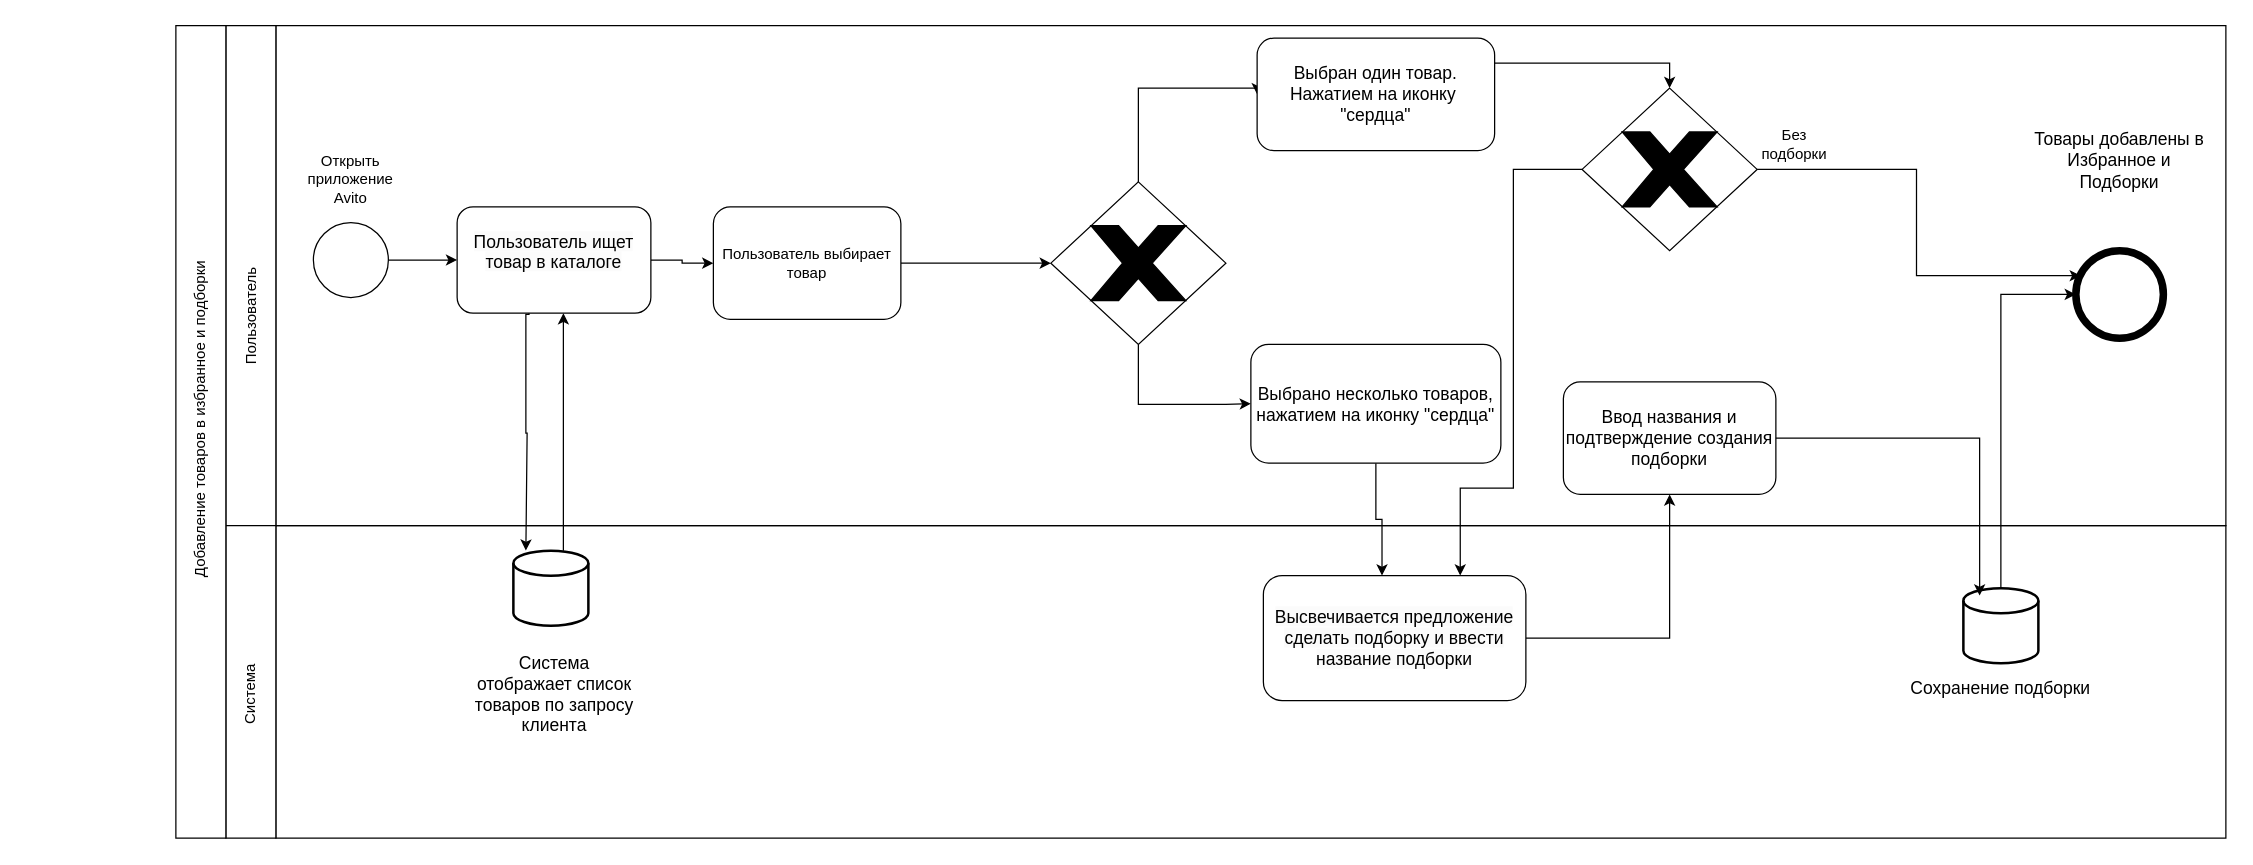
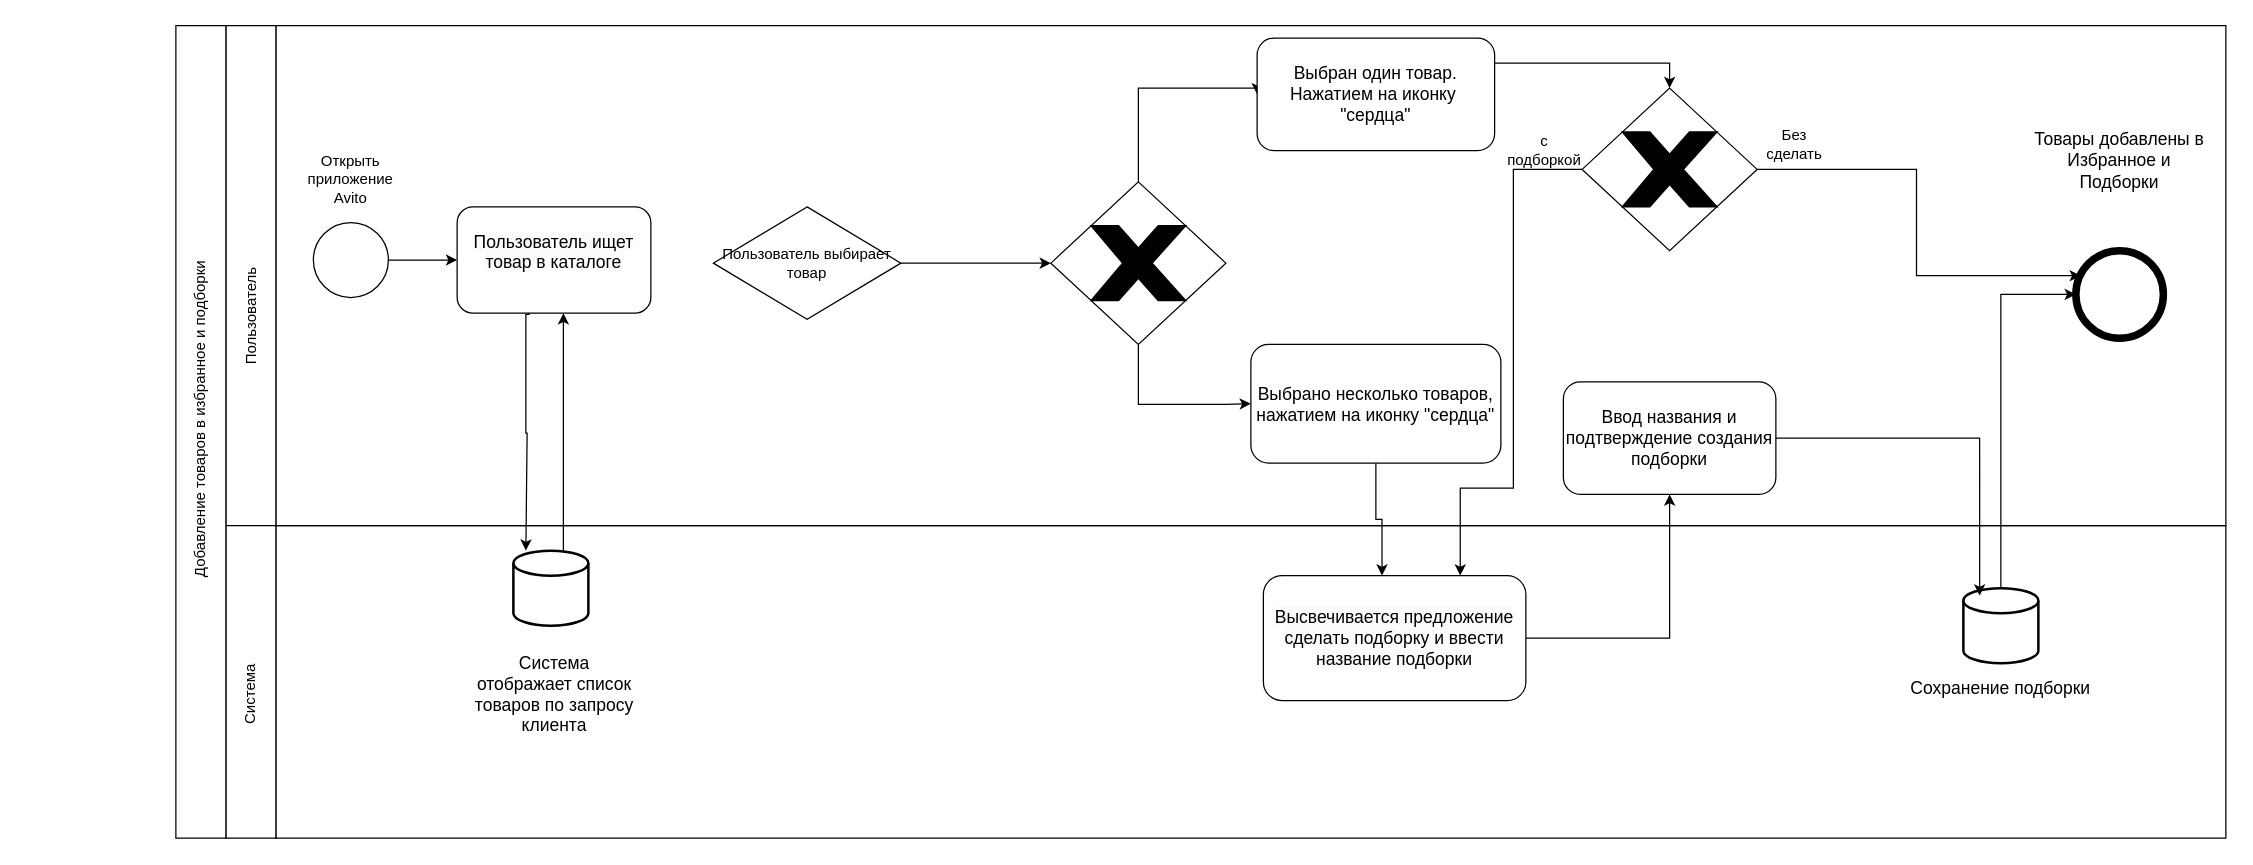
node "Без подборки": label "Без подборки" -> "Без сделать"
node "с подборкой": added
edge "Пользователь ищет товар в каталоге" -> "Пользователь выбирает товар": removed
node "Пользователь выбирает товар": shape rounded rectangle -> diamond
